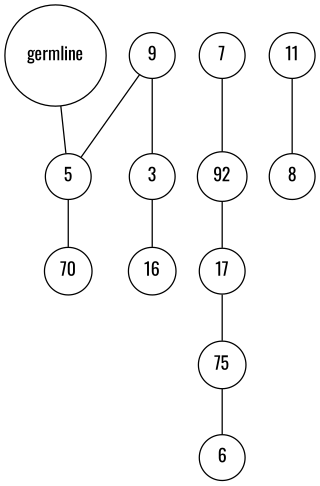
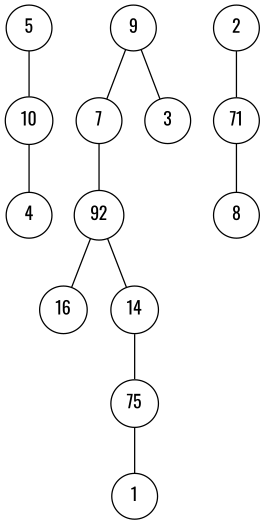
node "2": added
node "germline": removed
node "11": label "11" -> "71"
edge "9" -- "5": now "9" -- "7"
node "4": added
edge "3" -- "16": now "92" -- "16"
node "70": label "70" -> "10"
node "17": label "17" -> "14"
node "6": label "6" -> "1"
